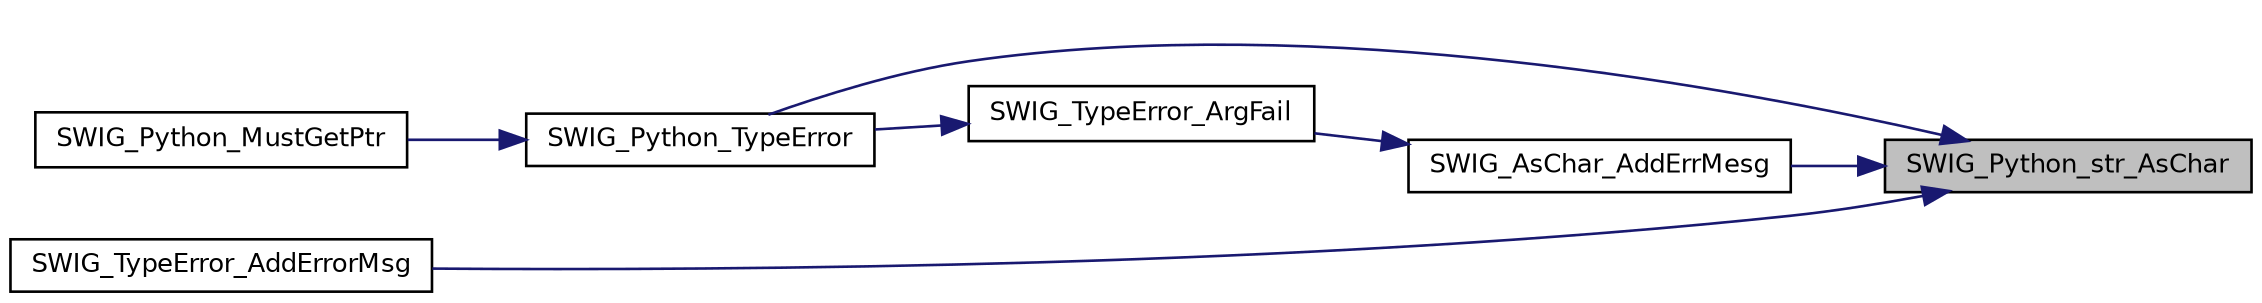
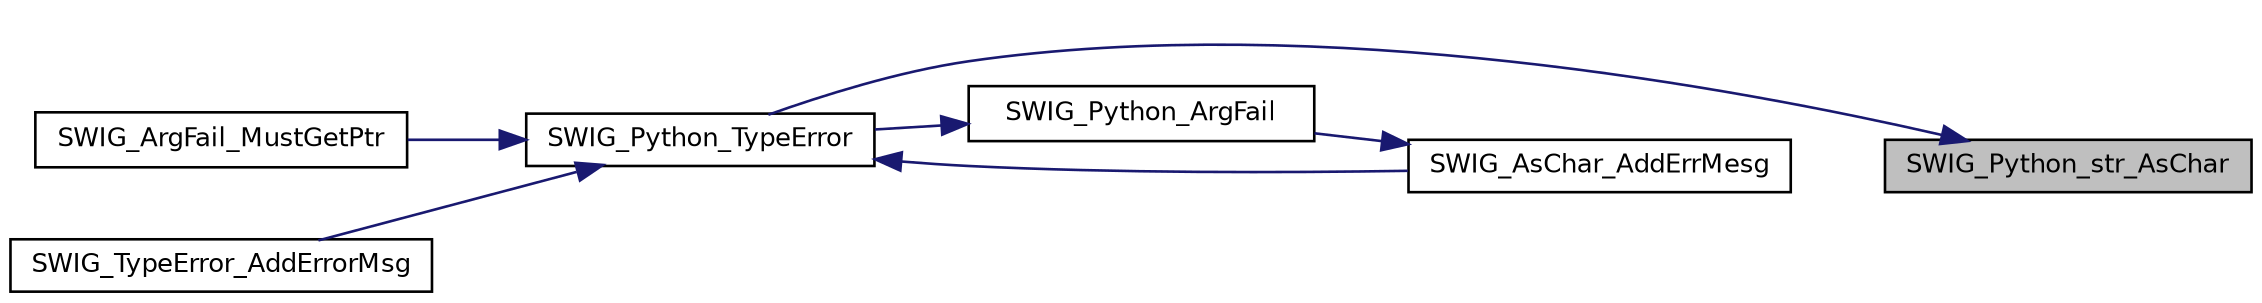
node "SWIG_TypeError_ArgFail": label "SWIG_TypeError_ArgFail" -> "SWIG_Python_ArgFail"
node "SWIG_Python_MustGetPtr": label "SWIG_Python_MustGetPtr" -> "SWIG_ArgFail_MustGetPtr"
edge "SWIG_AsChar_AddErrMesg" -> "SWIG_Python_str_AsChar": now "SWIG_AsChar_AddErrMesg" -> "SWIG_Python_TypeError"
edge "SWIG_TypeError_AddErrorMsg" -> "SWIG_Python_str_AsChar": now "SWIG_TypeError_AddErrorMsg" -> "SWIG_Python_TypeError"
